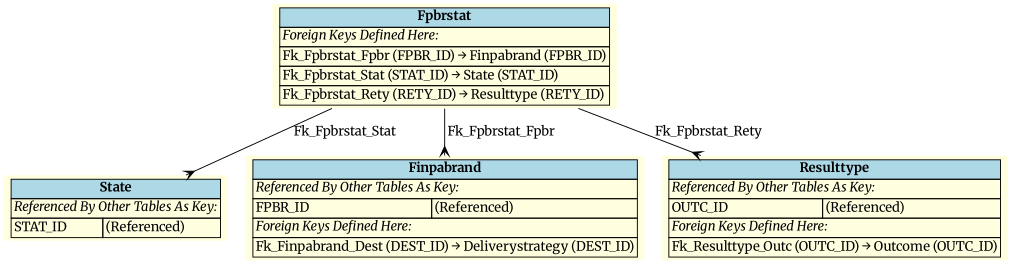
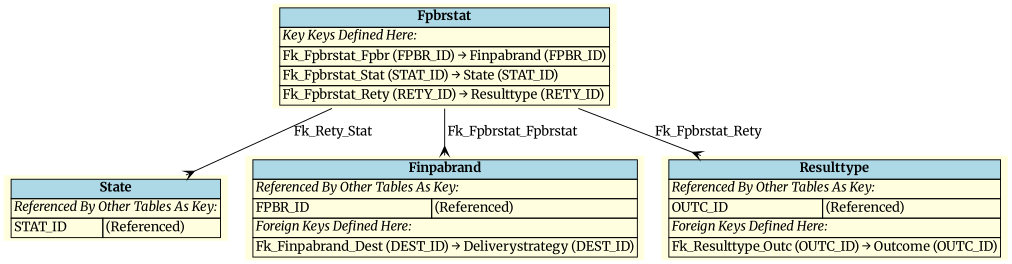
node "Fpbrstat": text "Foreign Keys Defined Here:" -> "Key Keys Defined Here:"
edge "Fpbrstat" -- "State": label " Fk_Fpbrstat_Stat " -> " Fk_Rety_Stat "
edge "Fpbrstat" -- "Finpabrand": label " Fk_Fpbrstat_Fpbr " -> " Fk_Fpbrstat_Fpbrstat "
